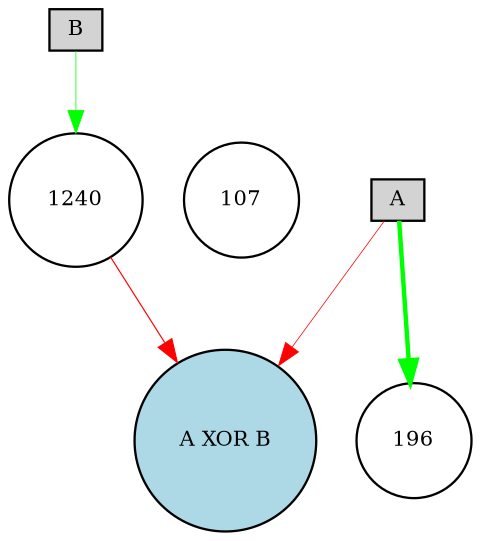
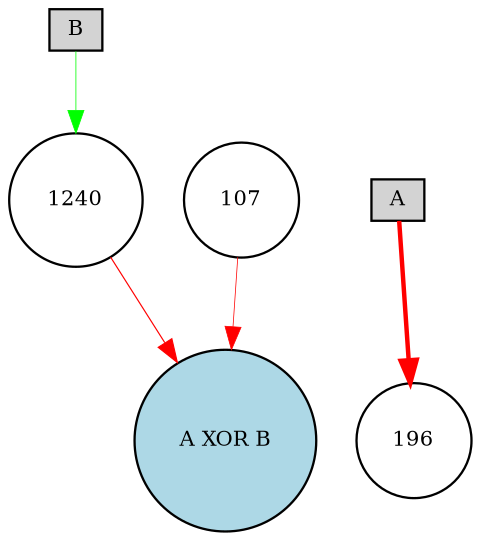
edge "A" -> "A XOR B": now "107" -> "A XOR B"
edge "A" -> "196": color green -> red
